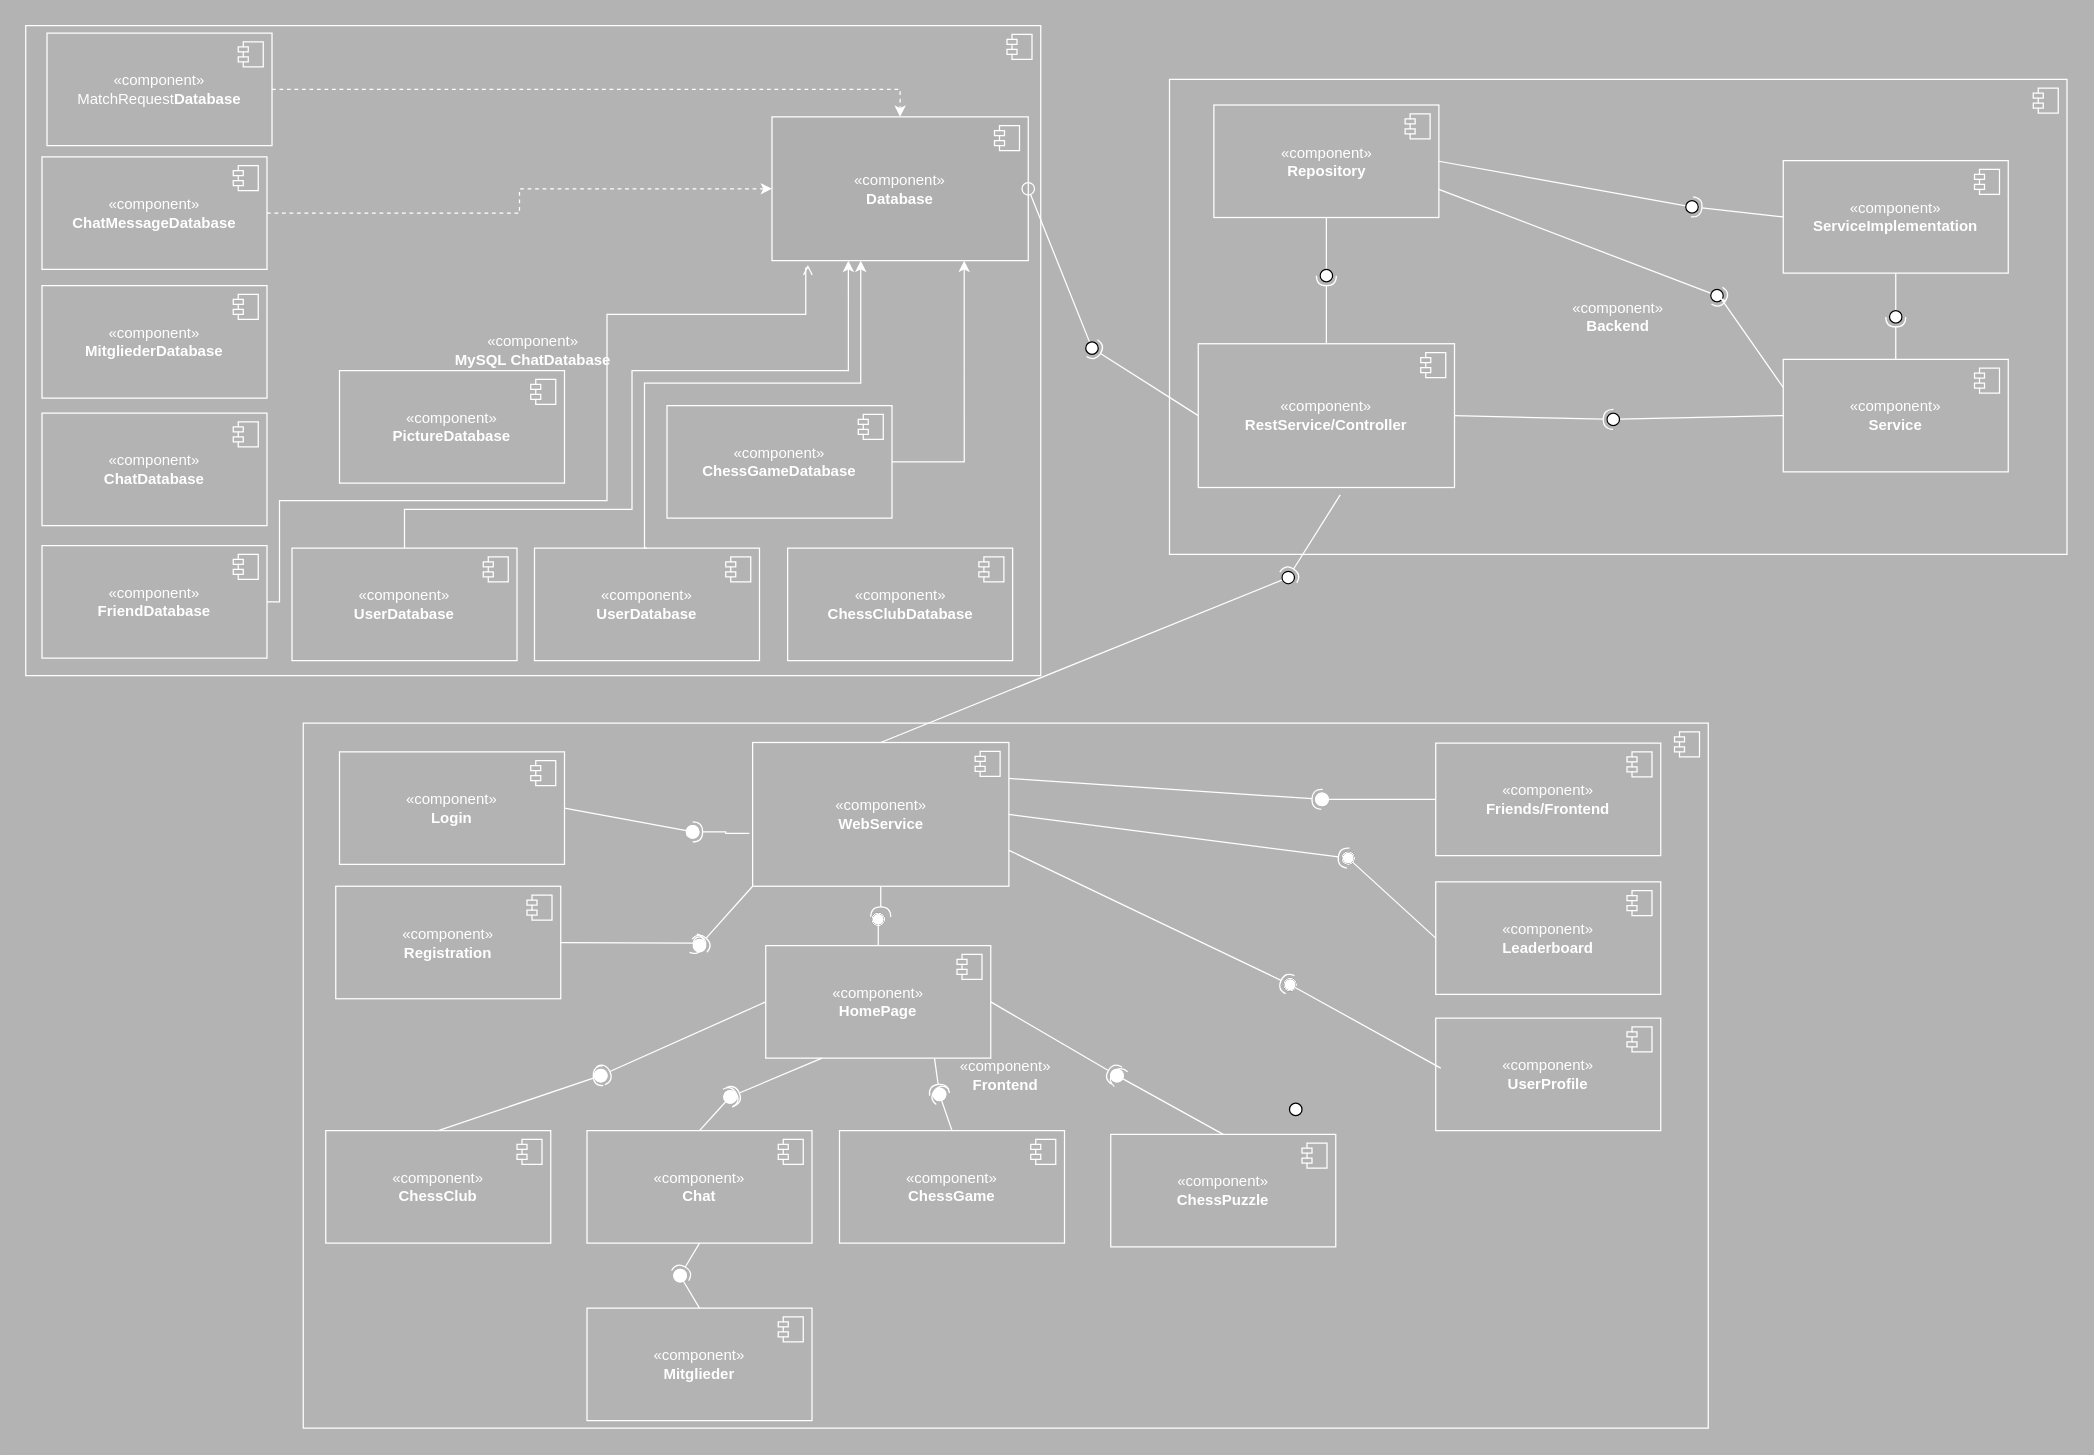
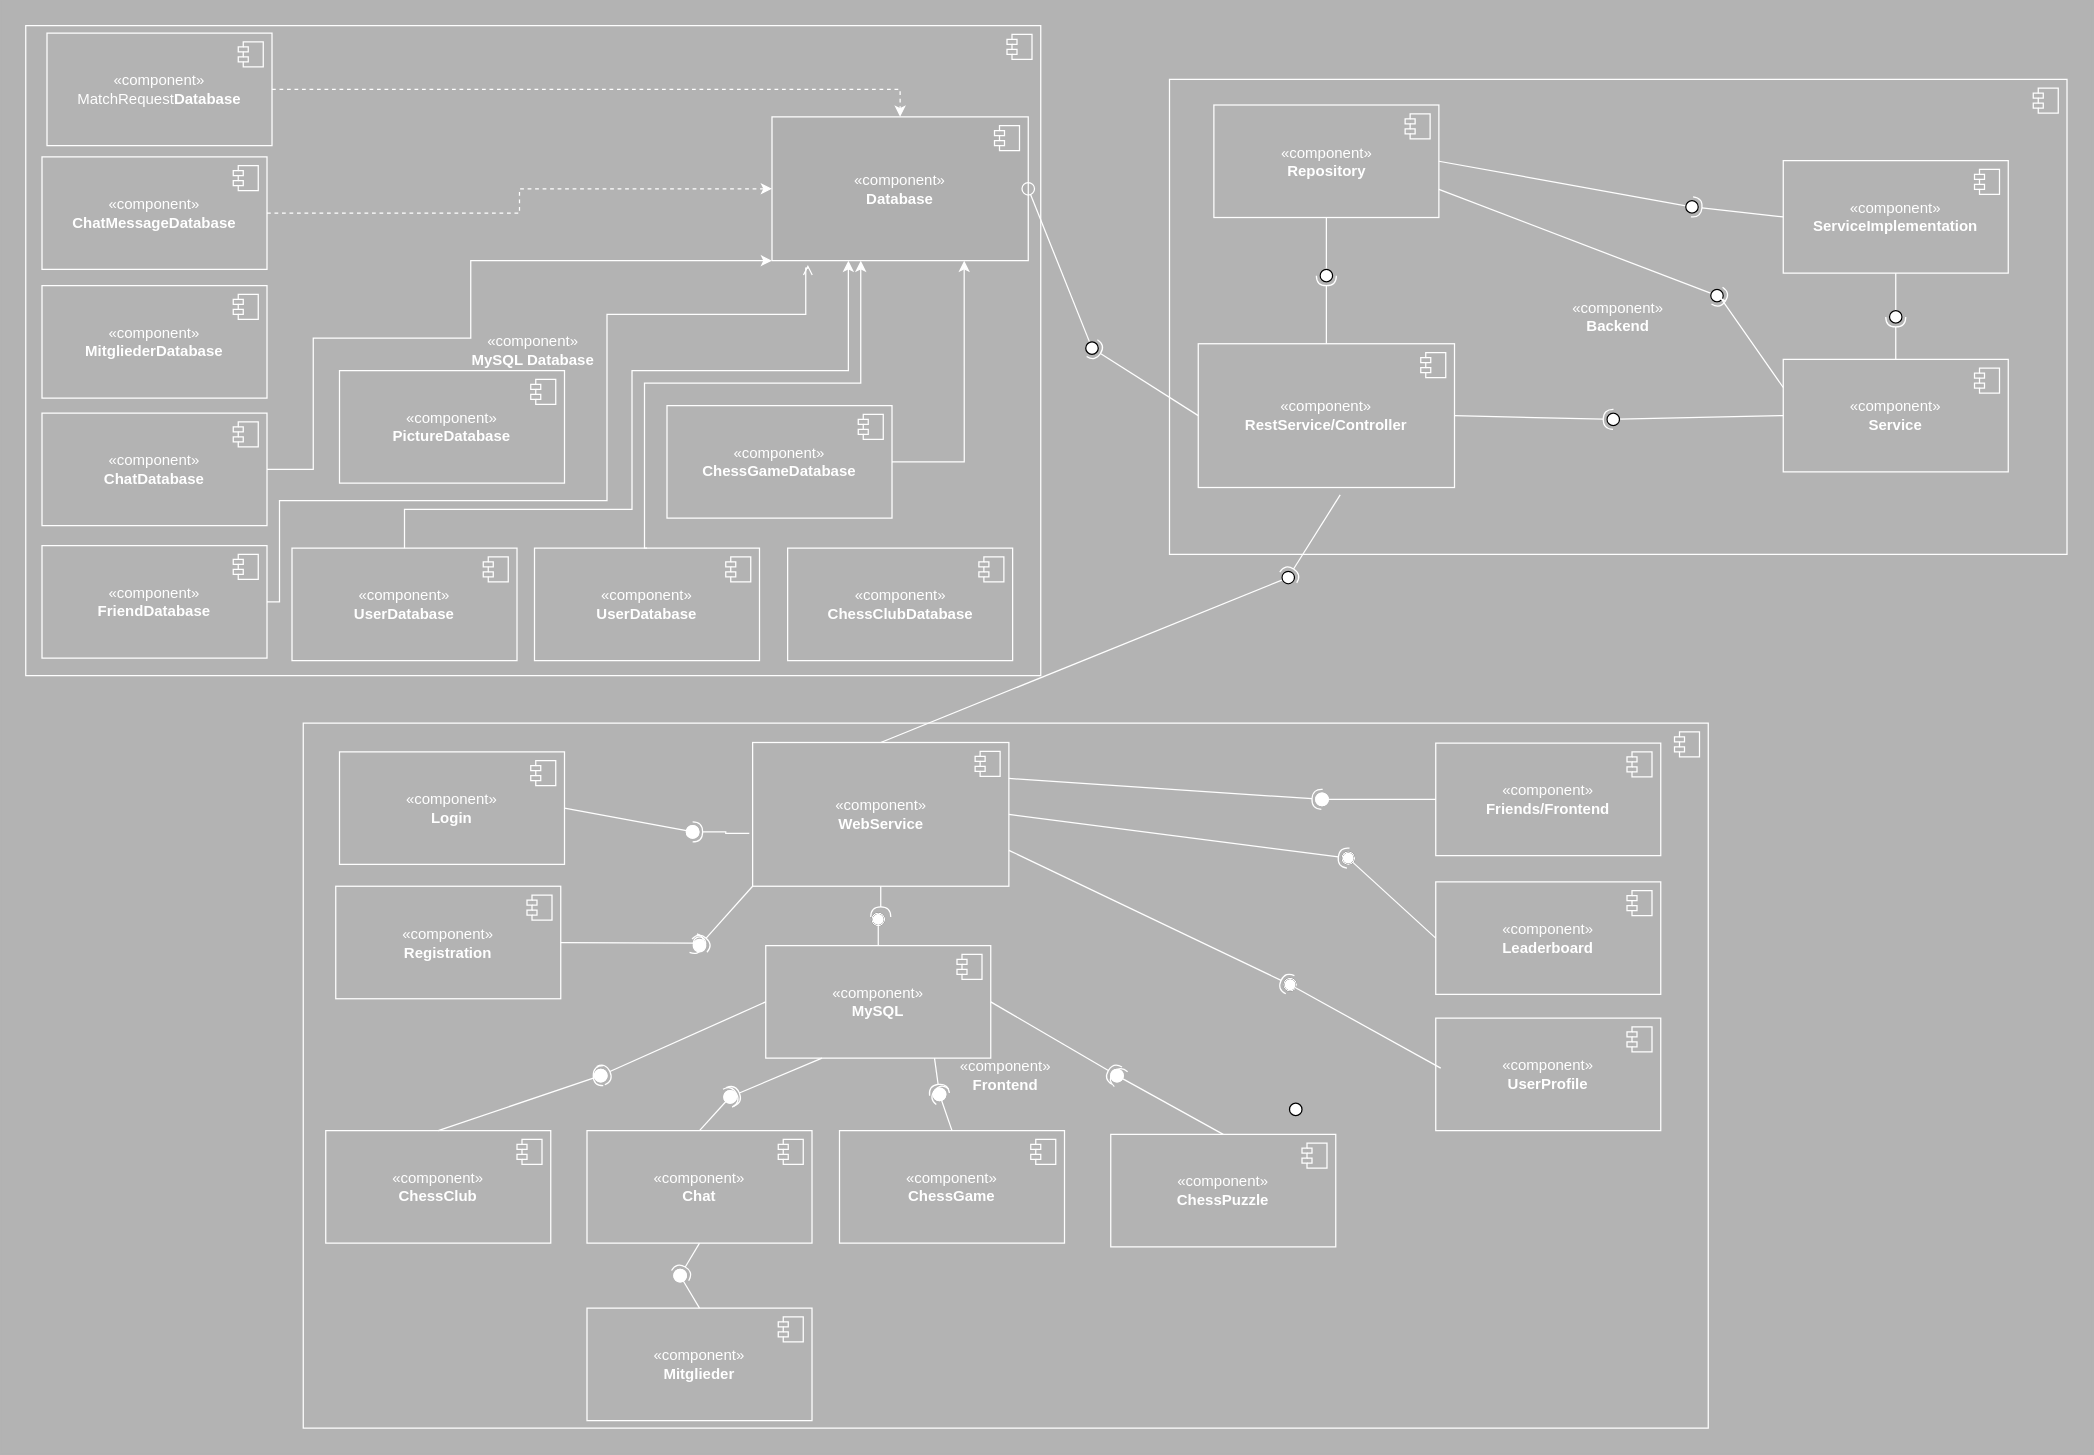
edge "«component» ChatDatabase" -> "«component» Database": added
node "«component» MySQL ChatDatabase": label "«component» MySQL ChatDatabase" -> "«component» MySQL Database"
node "«component» HomePage": label "«component» HomePage" -> "«component» MySQL"
